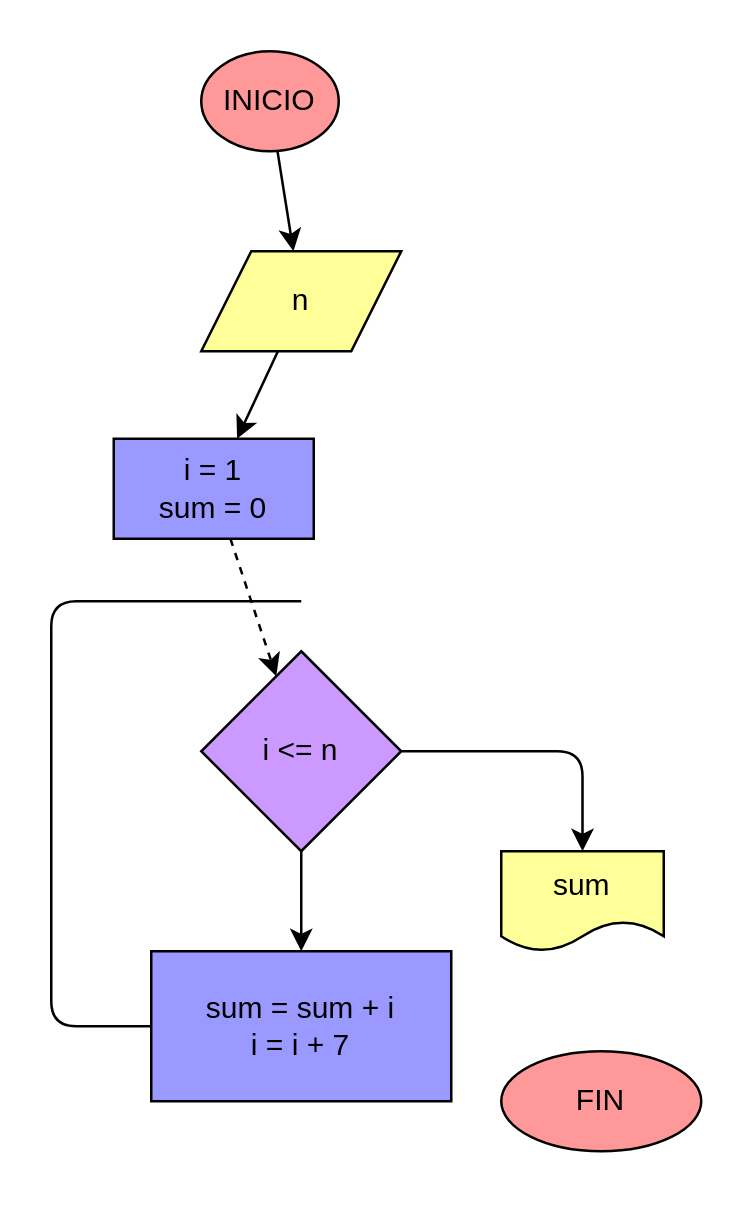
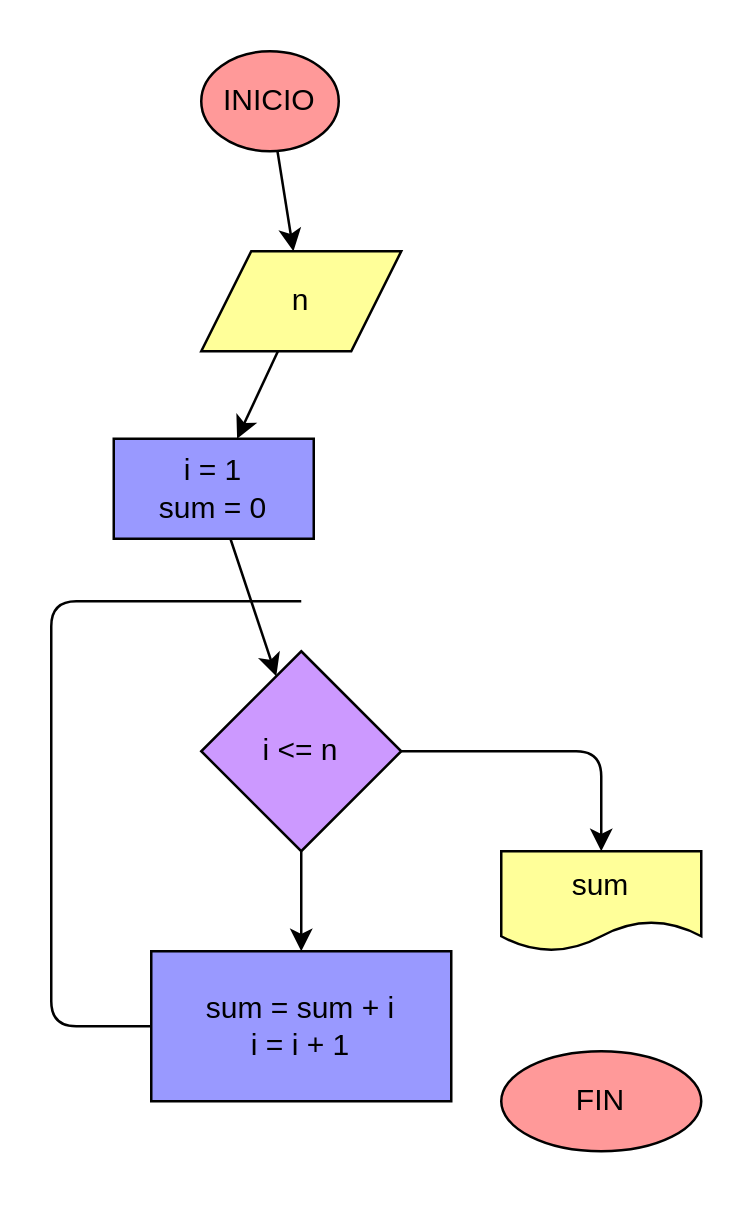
edge "i = 1 sum = 0" -> "i <= n": style dashed -> solid
node "sum": size 163x100 -> 200x100
node "sum = sum + i i = i + 7": label "sum = sum + i i = i + 7" -> "sum = sum + i i = i + 1"
